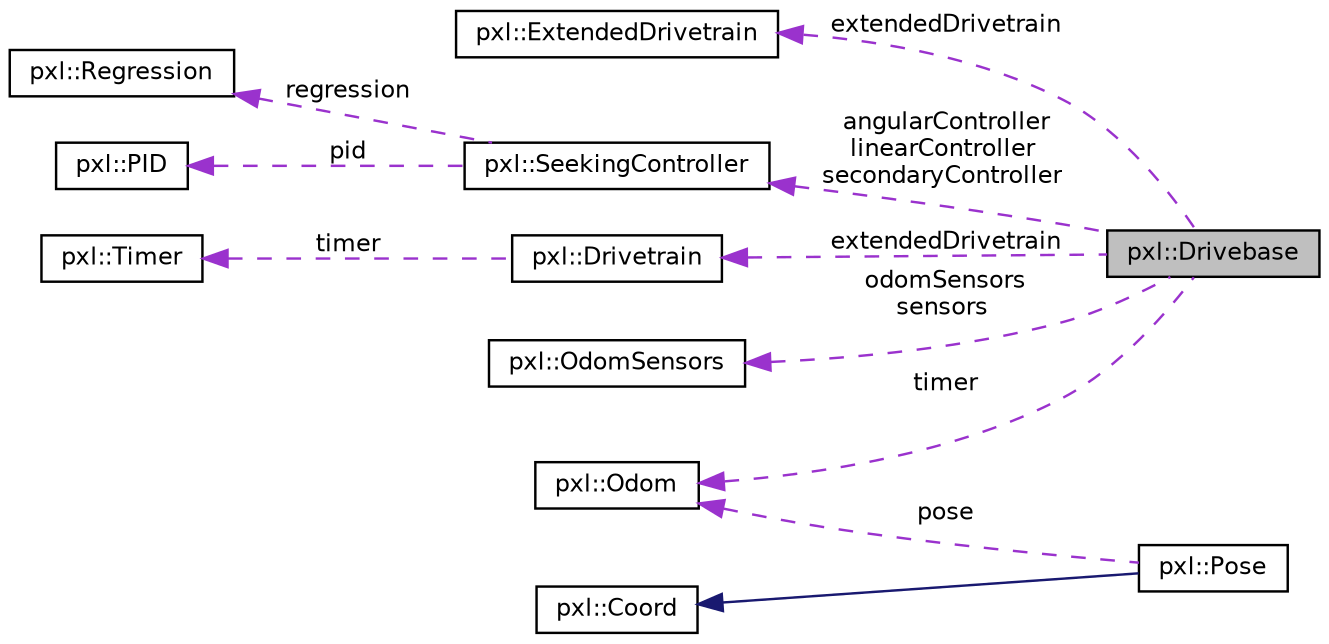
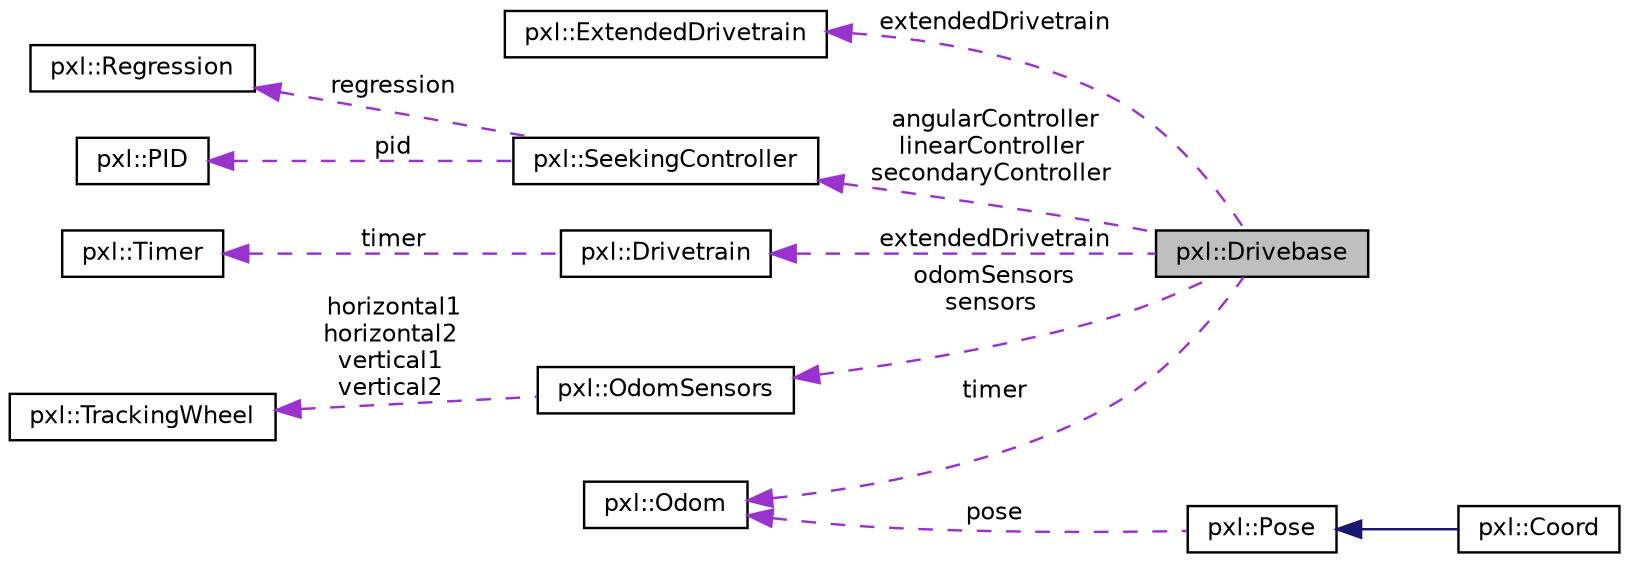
node "pxl::TrackingWheel": added
edge "pxl::Pose" -> "pxl::Coord": reversed
